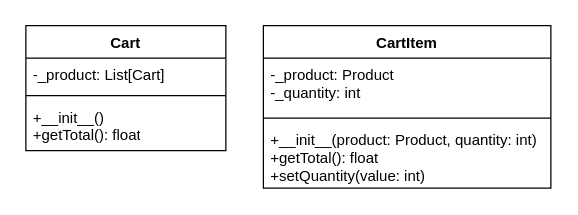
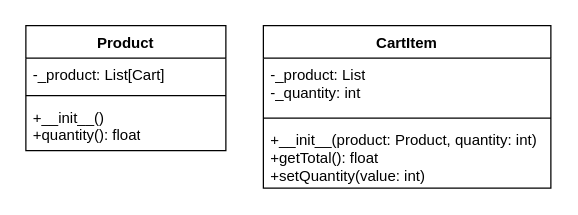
node "Cart": label "Cart" -> "Product"
node "-_product: Product -_quantity: int": label "-_product: Product -_quantity: int" -> "-_product: List -_quantity: int"
node "+__init__() +getTotal(): float": label "+__init__() +getTotal(): float" -> "+__init__() +quantity(): float"
